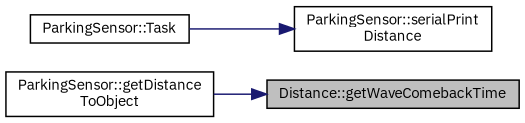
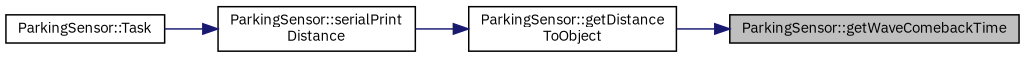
edge "ParkingSensor::serialPrint Distance" -> "ParkingSensor::getDistance ToObject": added
node "Distance::getWaveComebackTime": label "Distance::getWaveComebackTime" -> "ParkingSensor::getWaveComebackTime"
